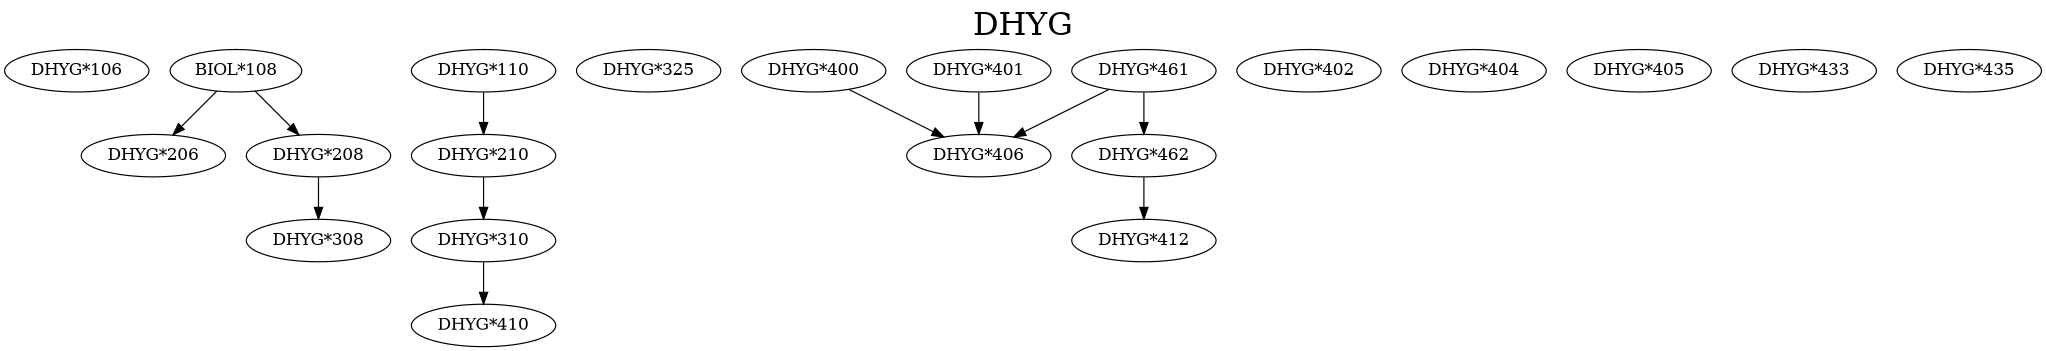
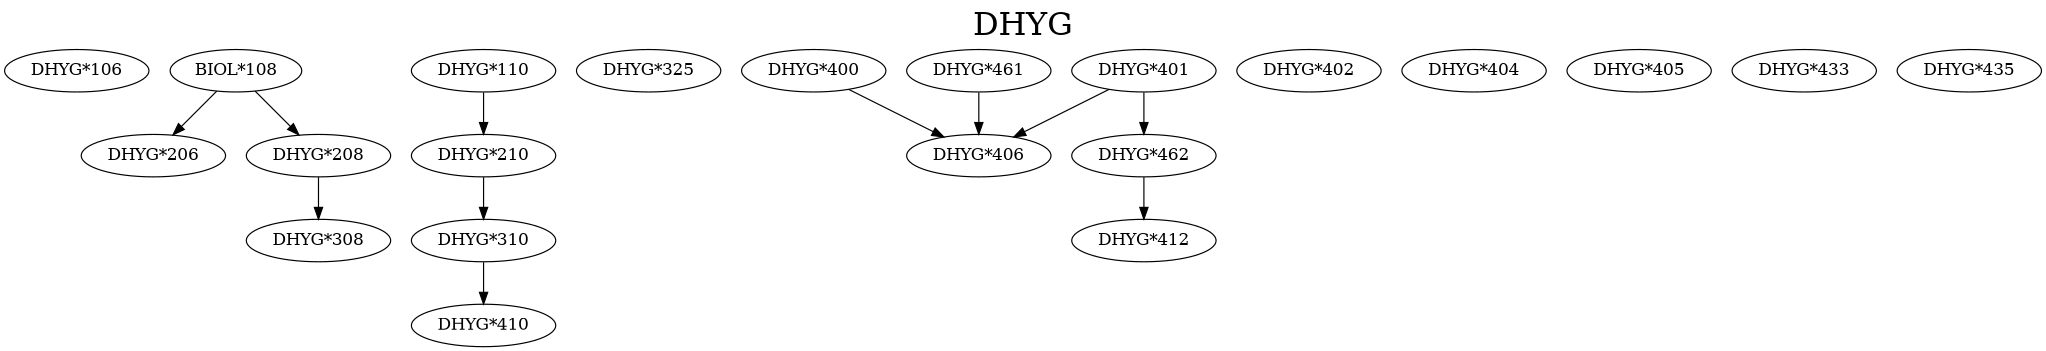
edge "DHYG*461" -> "DHYG*462": now "DHYG*401" -> "DHYG*462"
